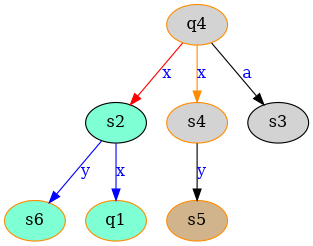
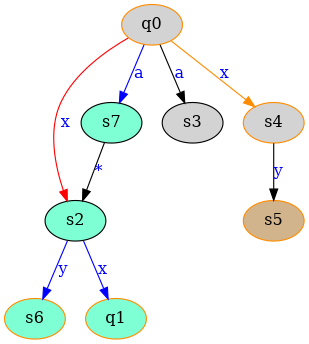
node "q4": label "q4" -> "q0"
node "s7": added
